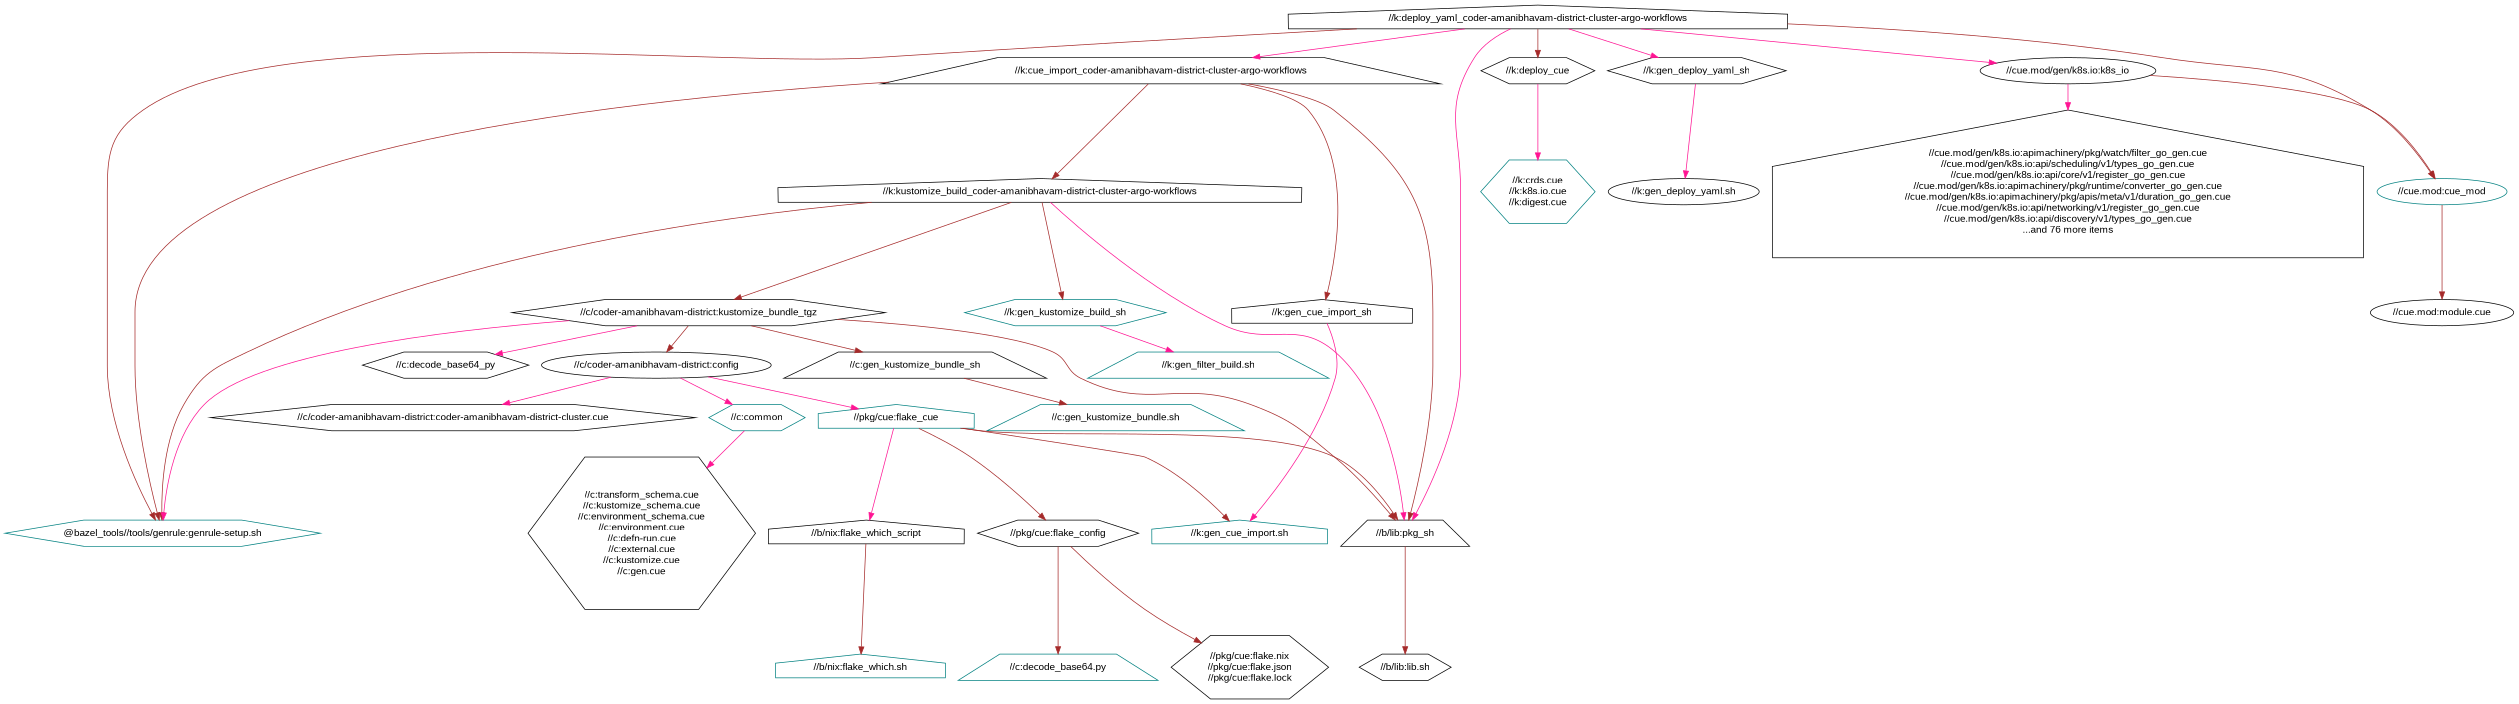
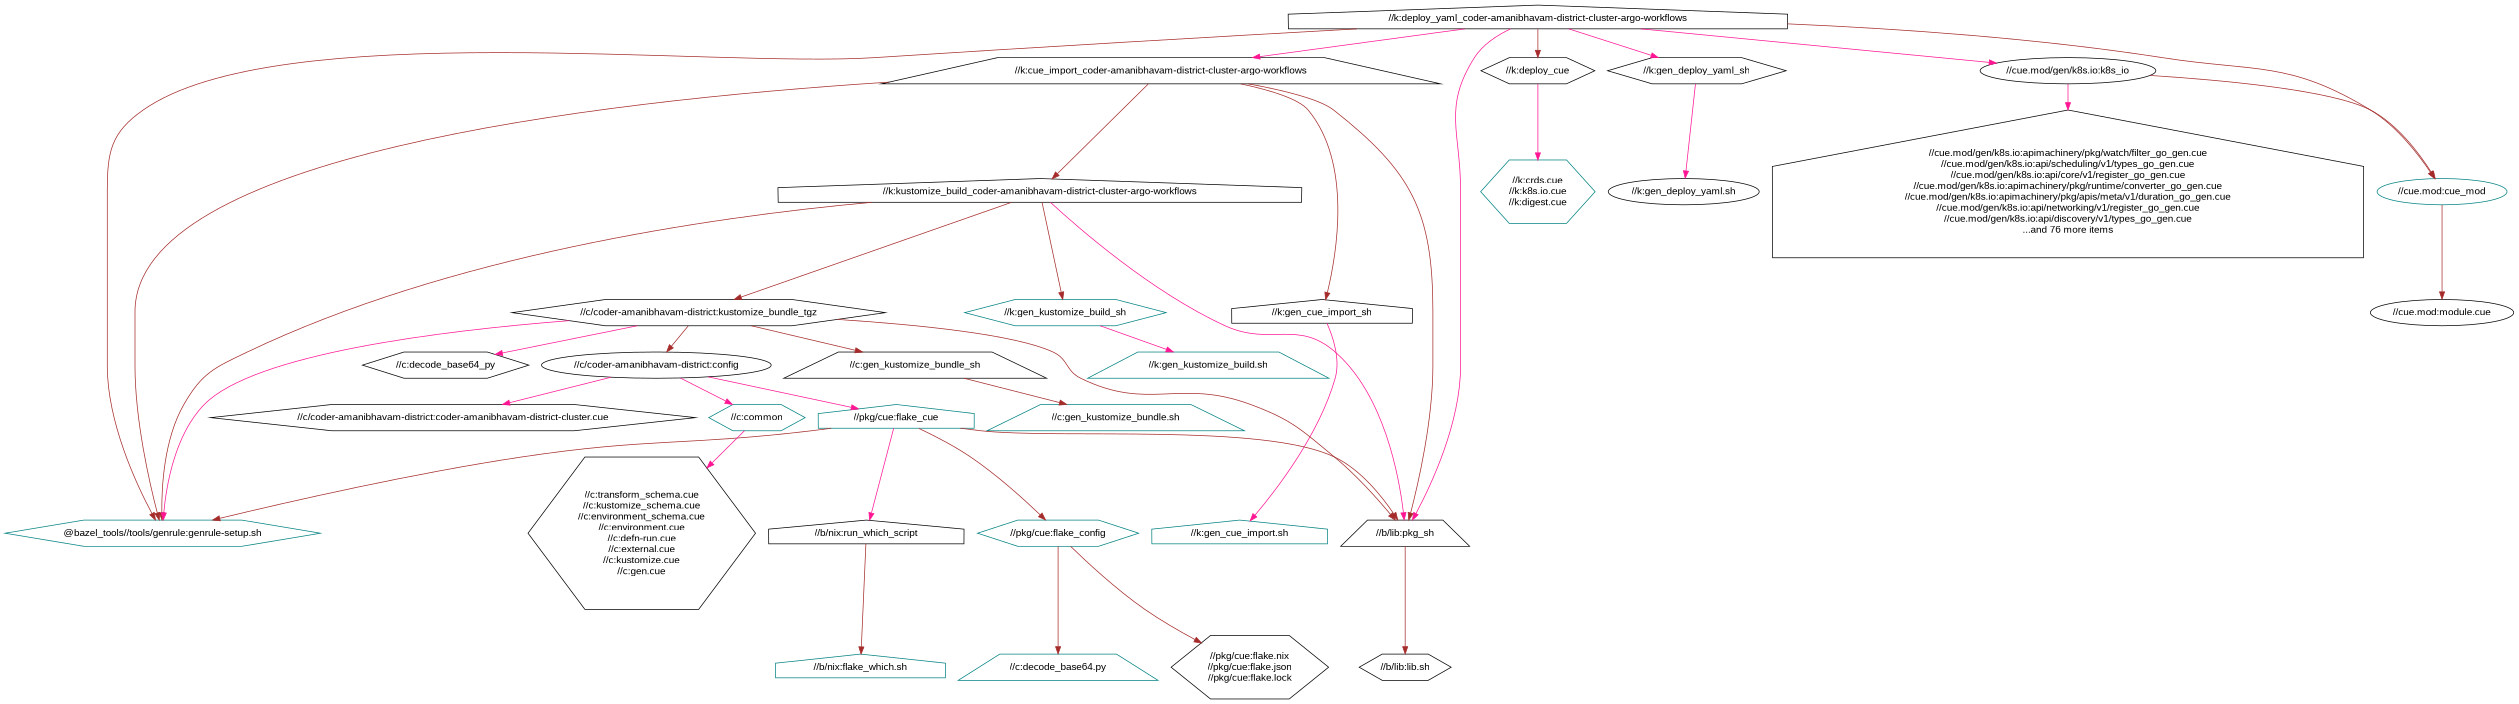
node "//k:gen_filter_build.sh": label "//k:gen_filter_build.sh" -> "//k:gen_kustomize_build.sh"
edge "//pkg/cue:flake_cue" -> "//k:gen_cue_import.sh": now "//pkg/cue:flake_cue" -> "@bazel_tools//tools/genrule:genrule-setup.sh"
node "//b/nix:flake_which_script": label "//b/nix:flake_which_script" -> "//b/nix:run_which_script"
node "//pkg/cue:flake_config": color black -> teal
